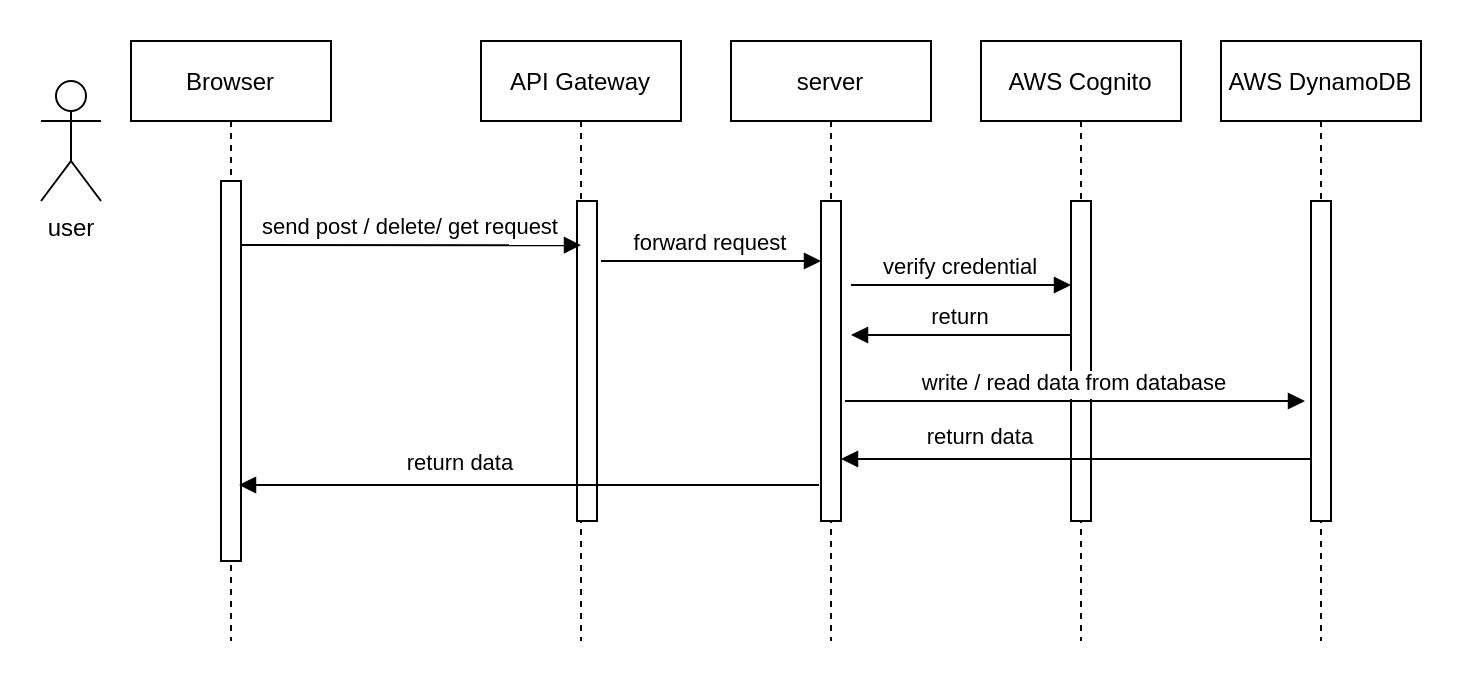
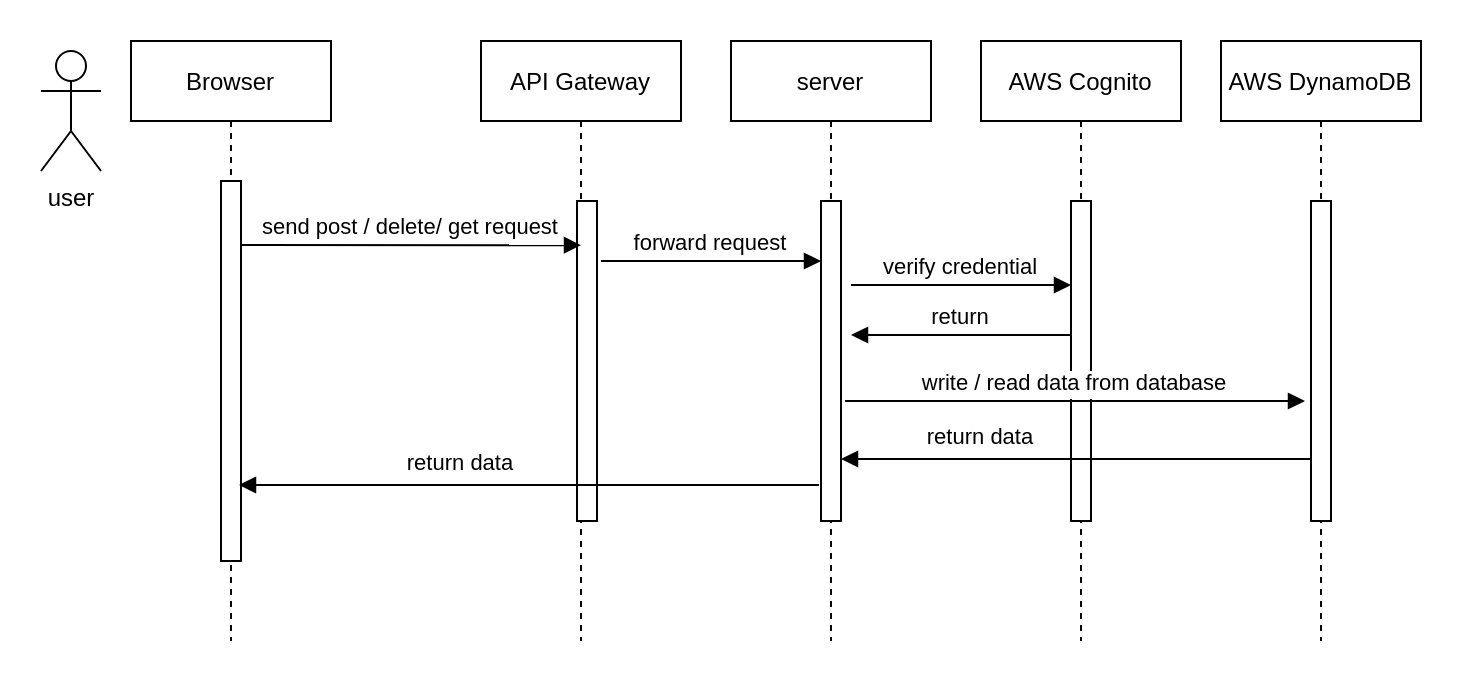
node "user": moved (71, 141) -> (71, 111)
